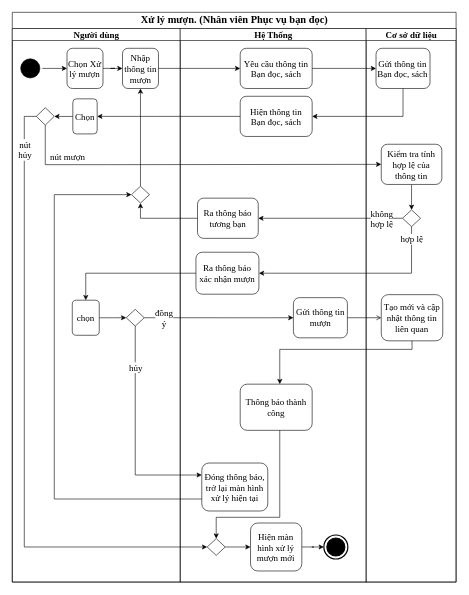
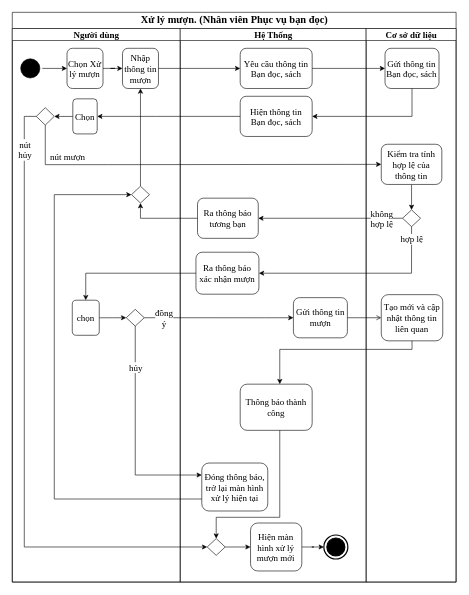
node "Gửi thông tin Bạn đọc, sách": moved (403, 68) -> (412, 68)
